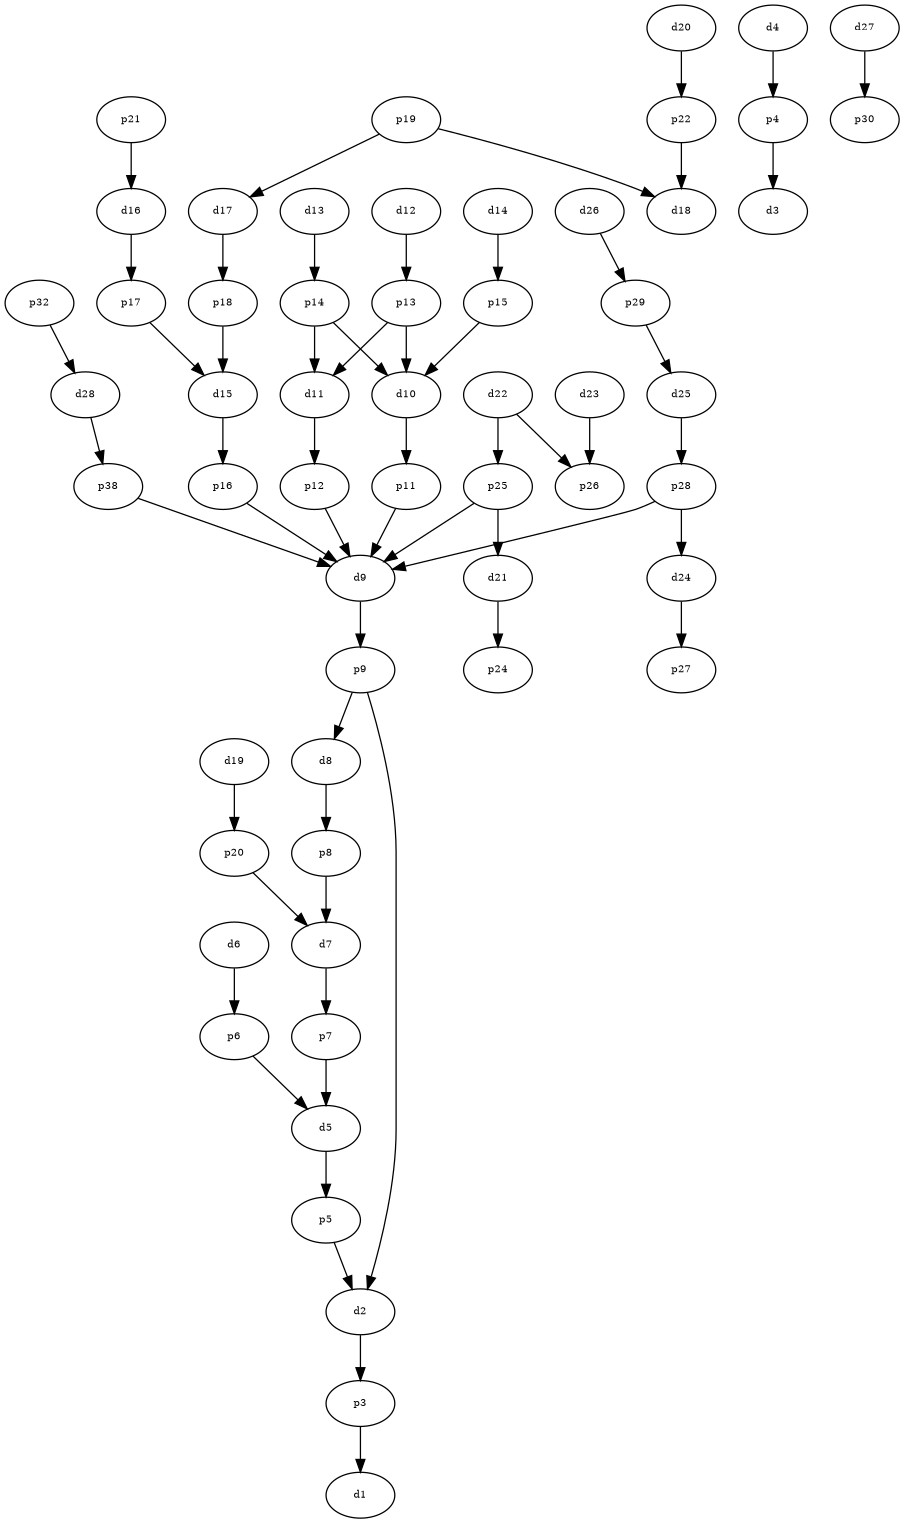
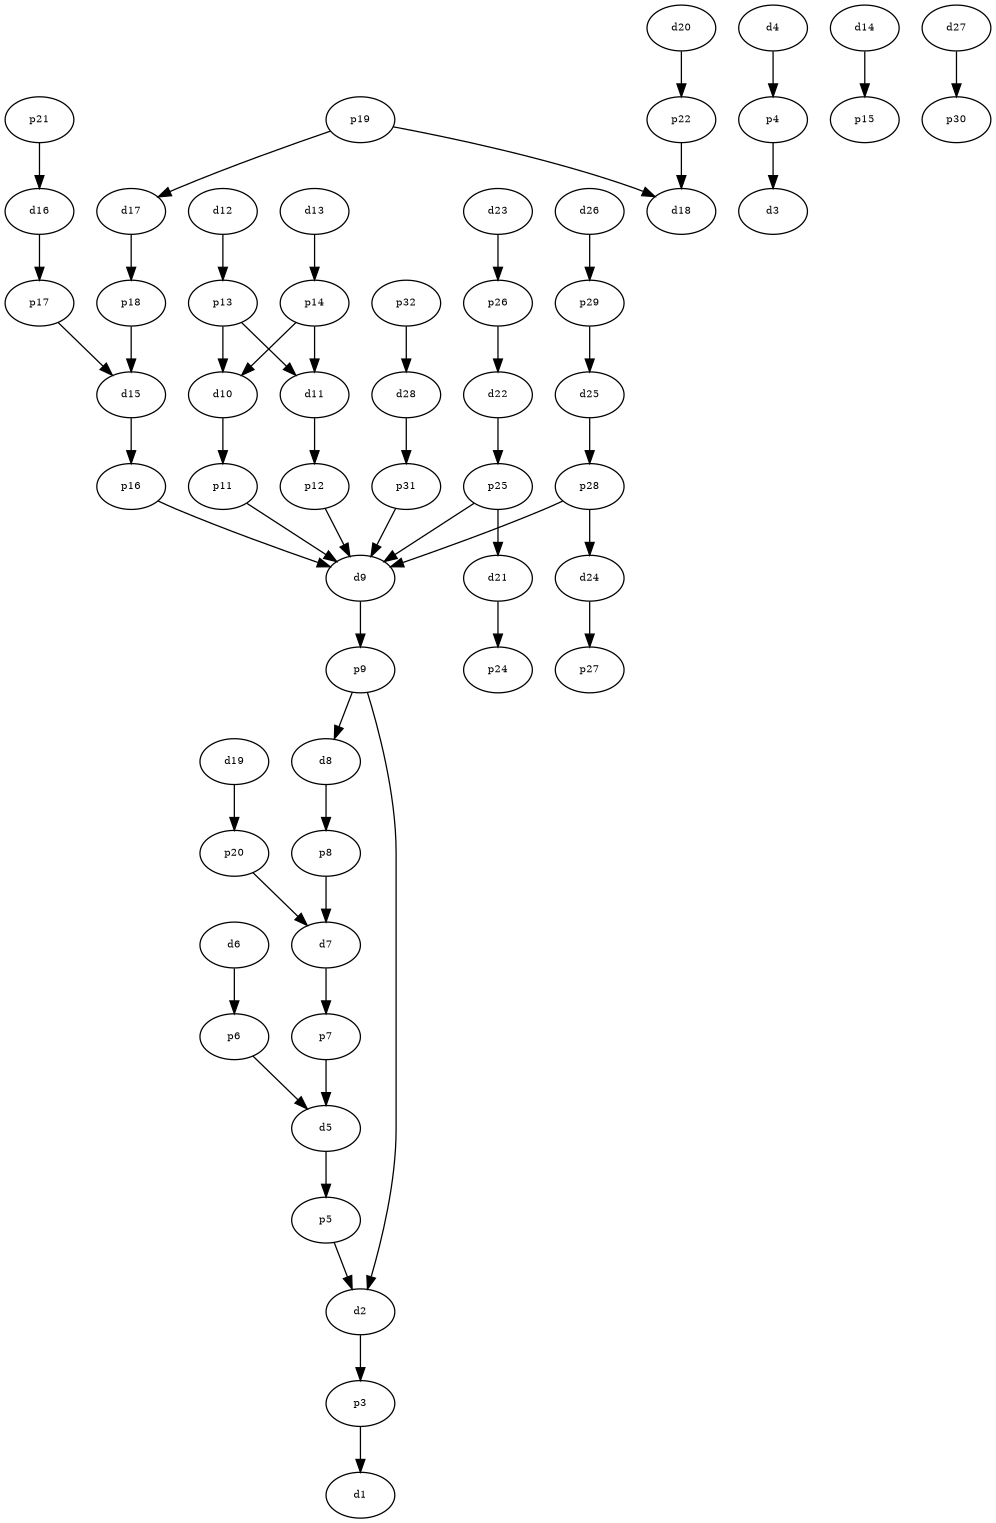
edge "p15" -> "d10": removed
edge "d22" -> "p26": reversed
node "p38": label "p38" -> "p31"
